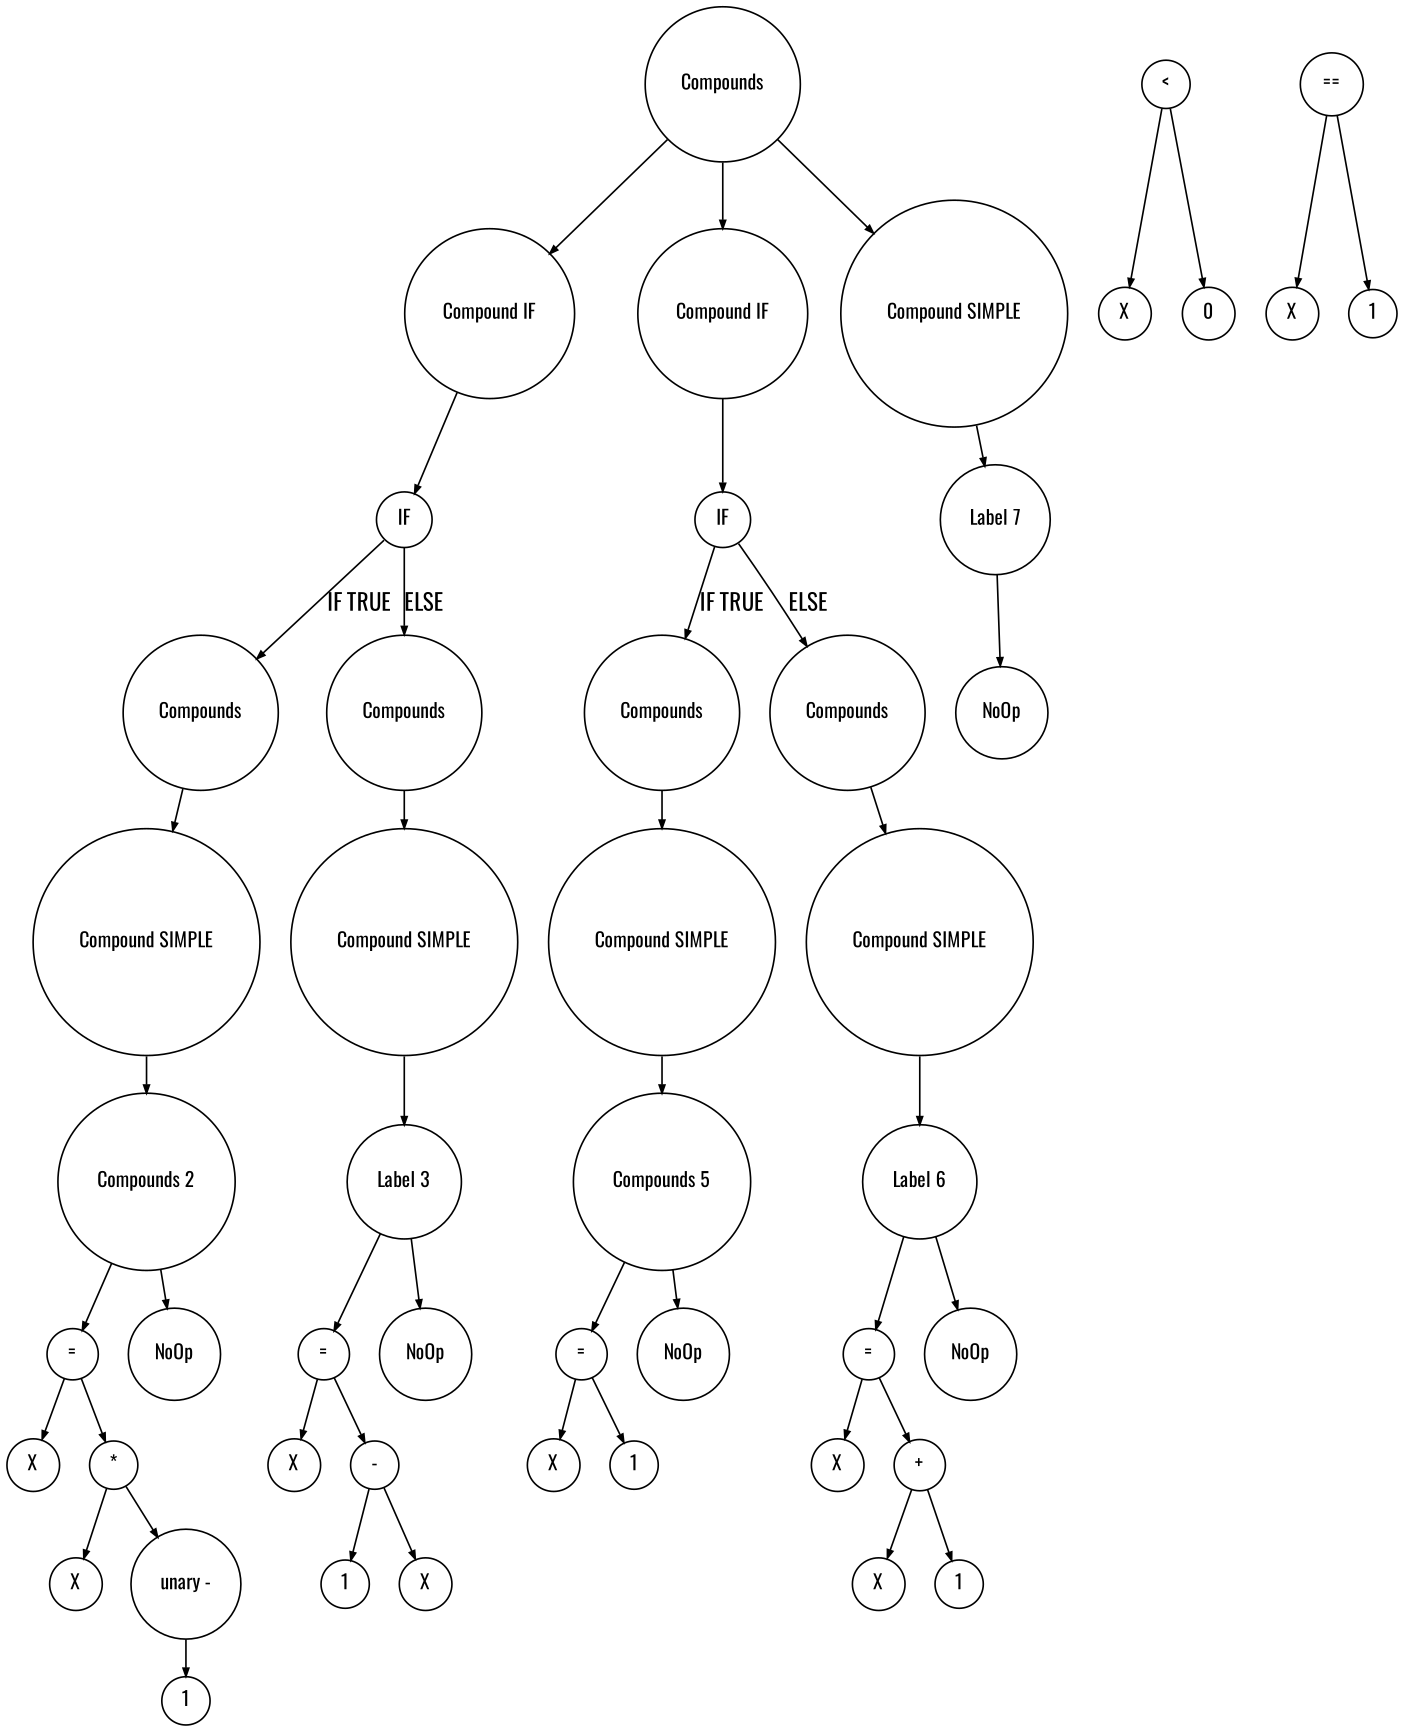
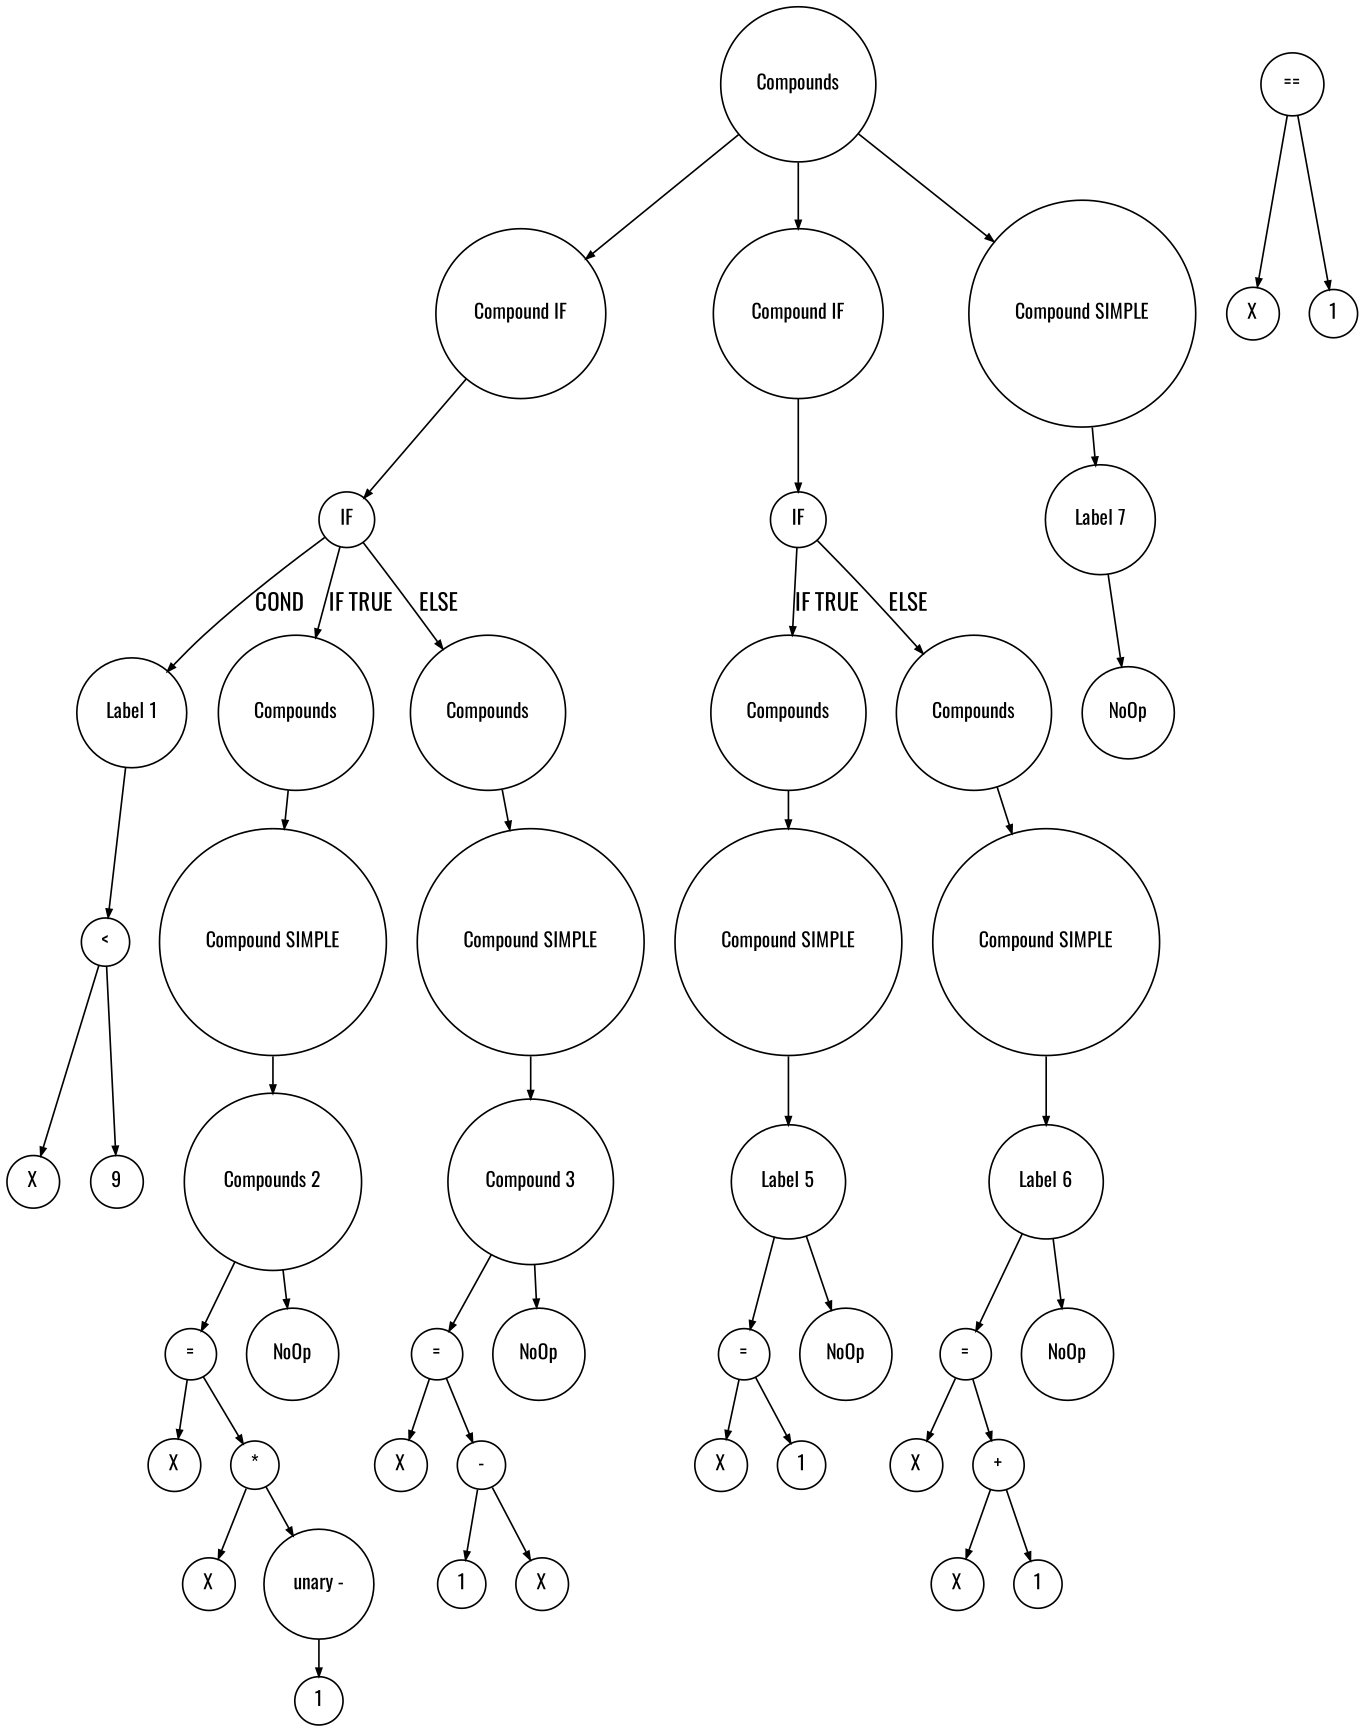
node "0": label "0" -> "9"
node "Label 1": added
node "Label 3": label "Label 3" -> "Compound 3"
node "Compounds 5": label "Compounds 5" -> "Label 5"
